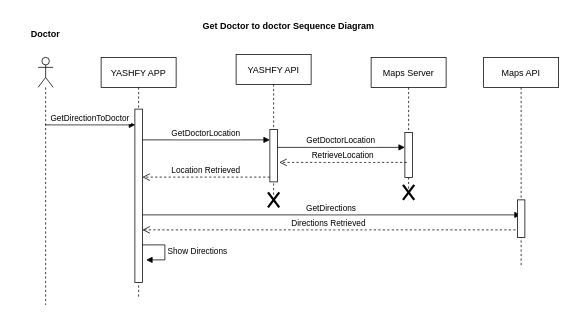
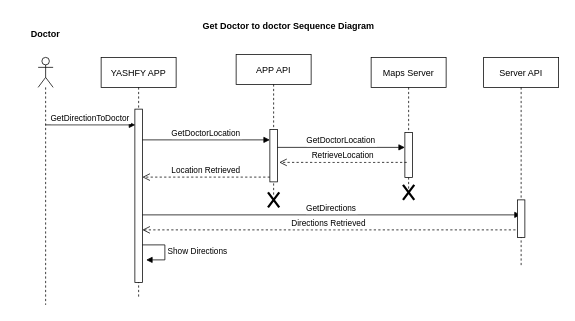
node "YASHFY API": label "YASHFY API" -> "APP API"
node "Maps API": label "Maps API" -> "Server API"
